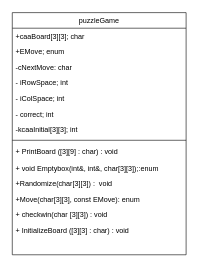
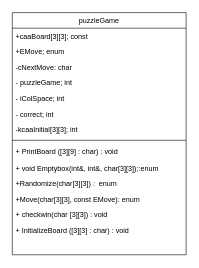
node "+caaBoard[3][3]; char": label "+caaBoard[3][3]; char" -> "+caaBoard[3][3]; const"
node "- iRowSpace; int": label "- iRowSpace; int" -> "- puzzleGame; int"
node "+Randomize(char[3][3]) : void": label "+Randomize(char[3][3]) : void" -> "+Randomize(char[3][3]) : enum"
